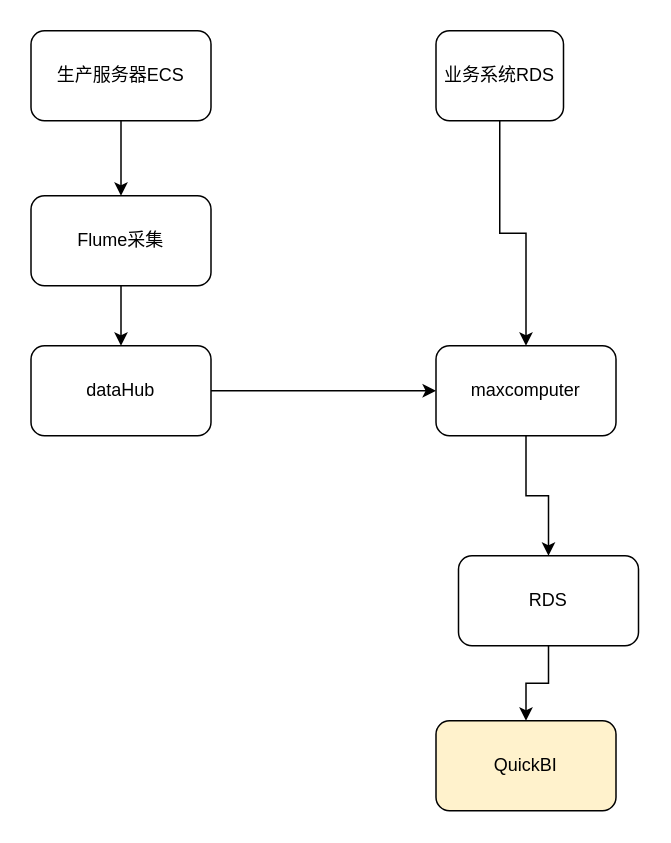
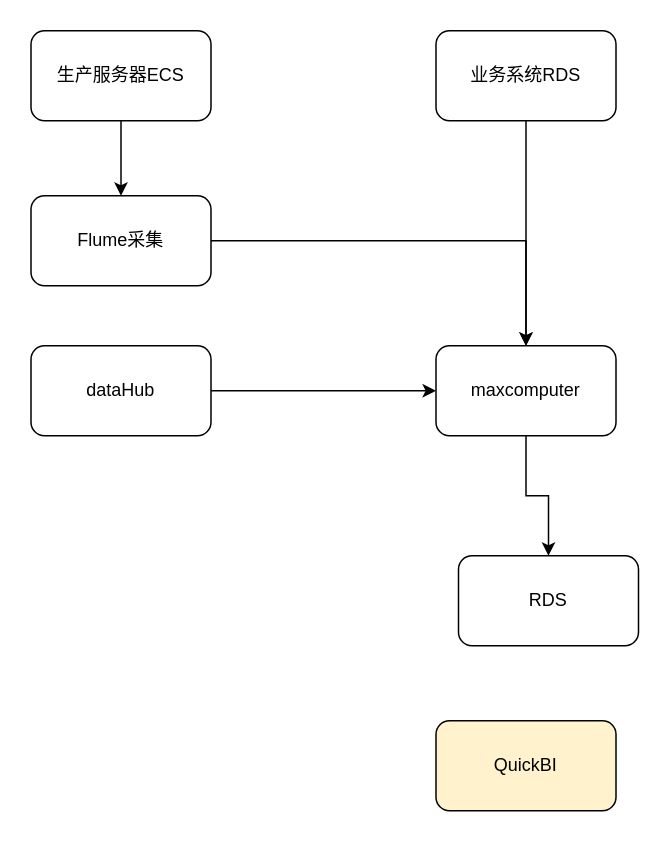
node "业务系统RDS": size 128x90 -> 180x90
edge "Flume采集" -> "dataHub": now "Flume采集" -> "maxcomputer"
edge "RDS" -> "QuickBI": removed
